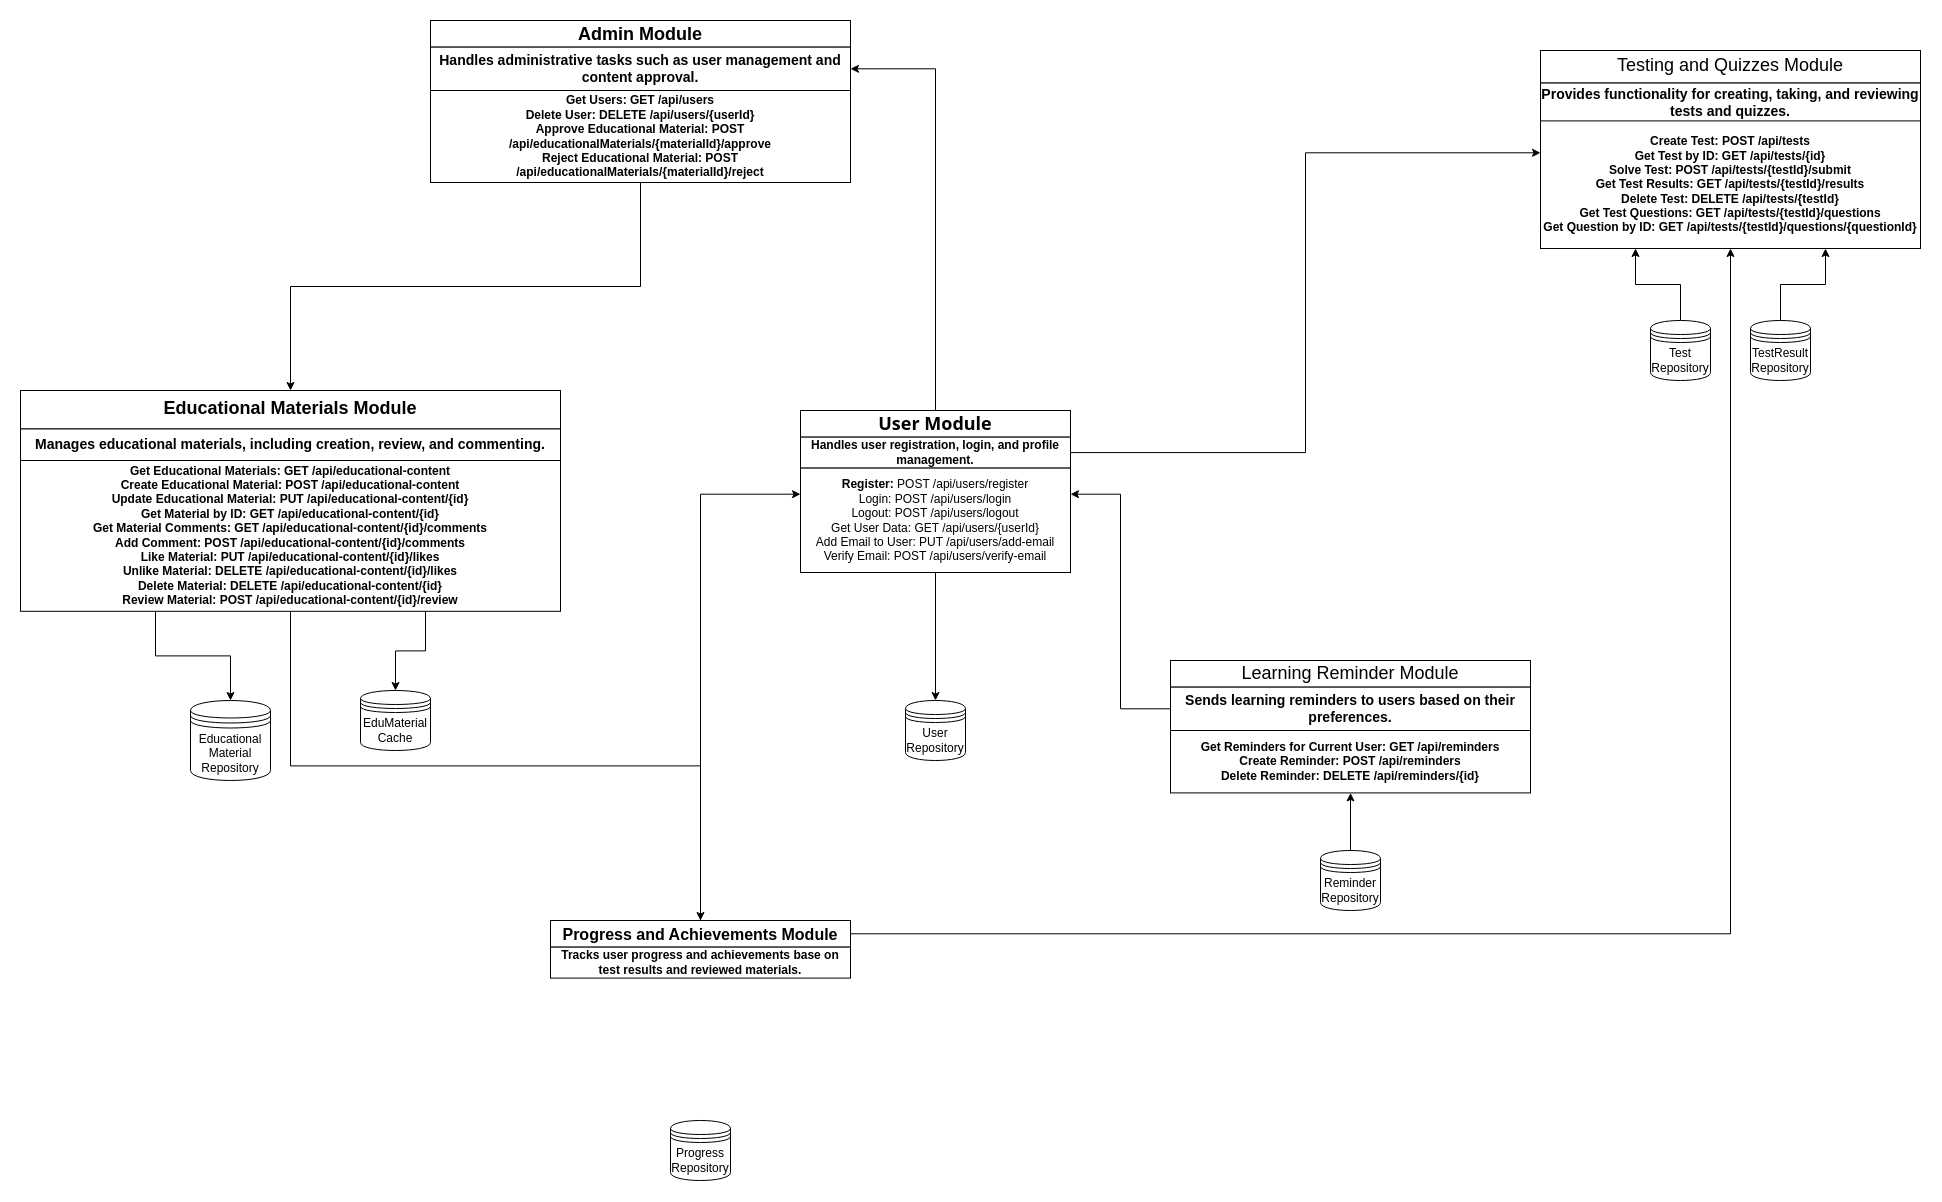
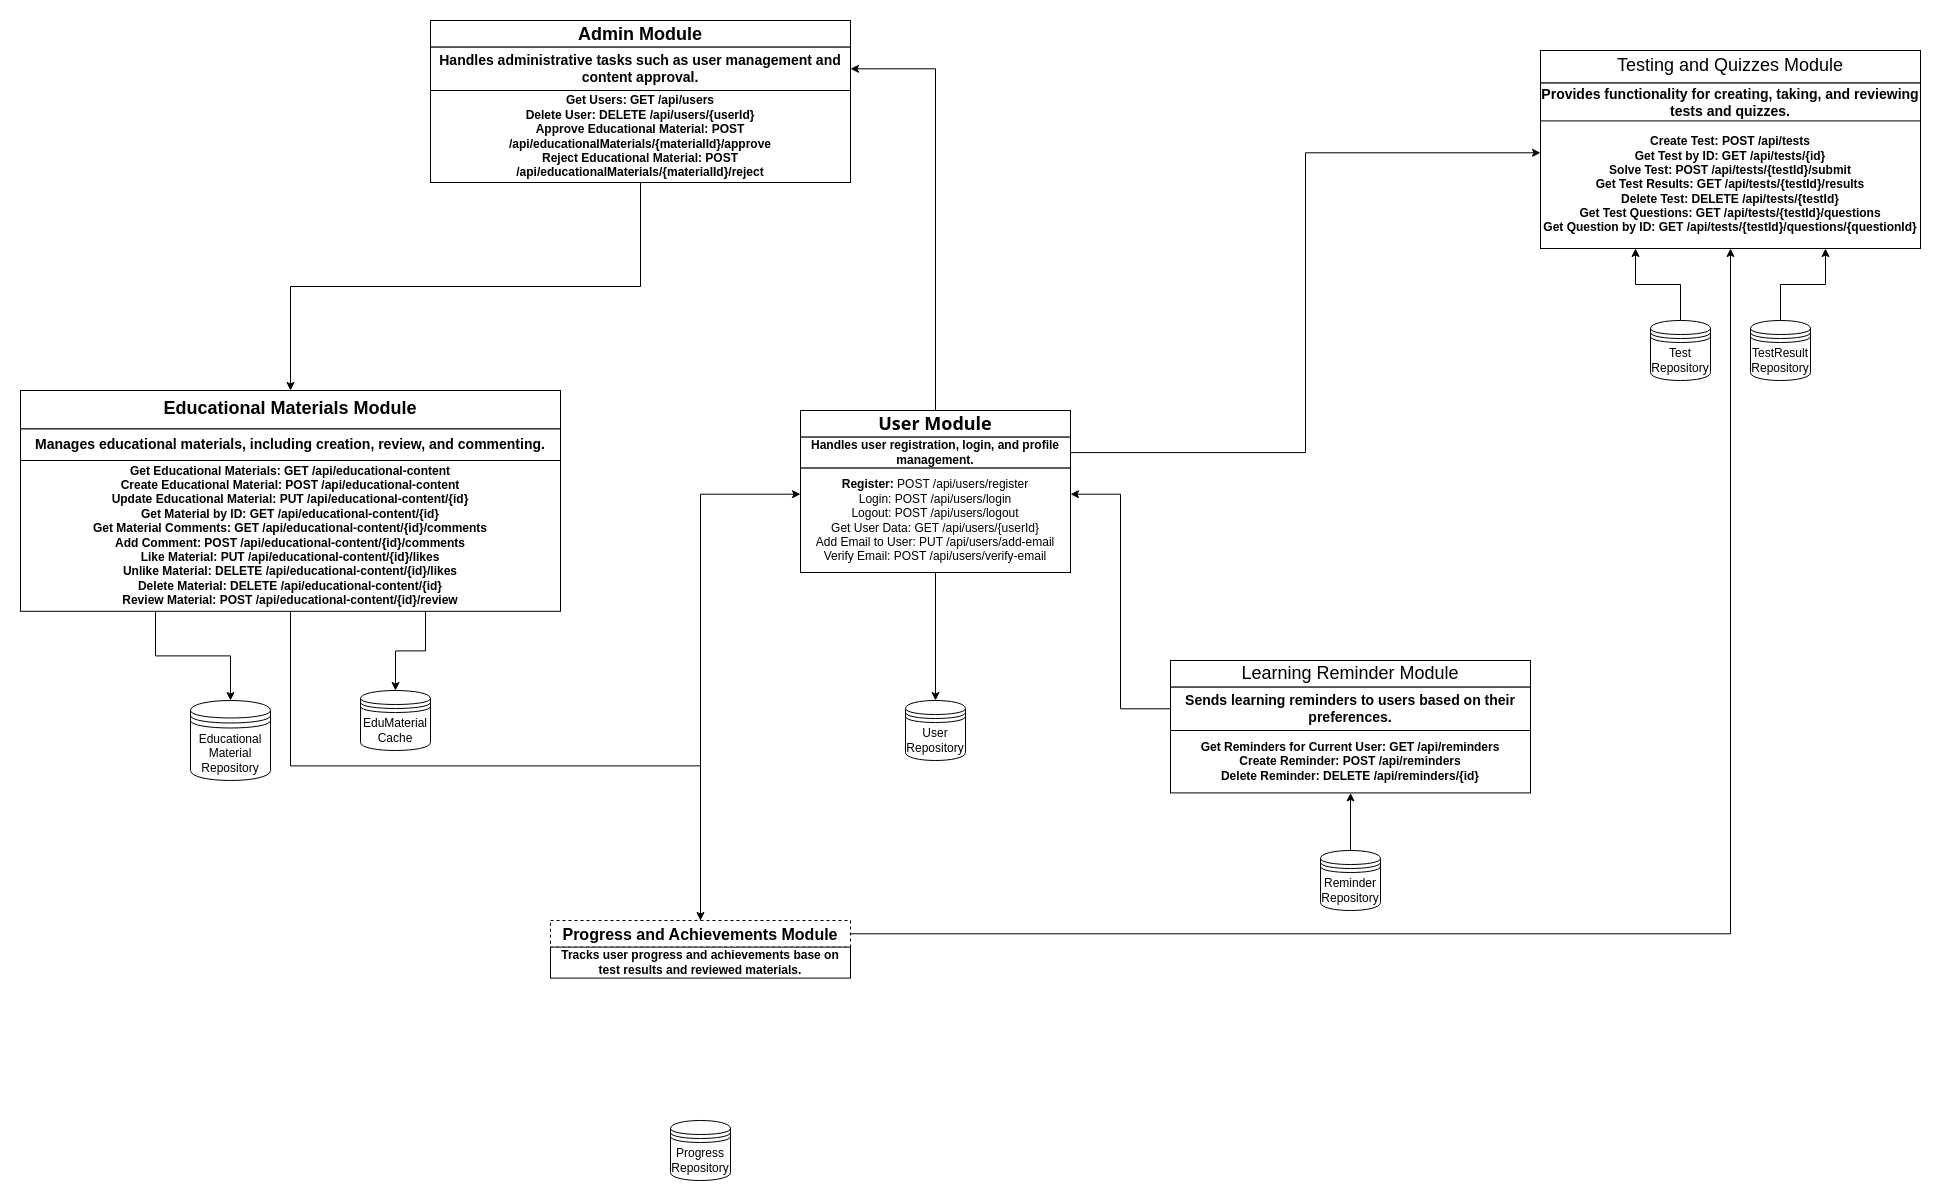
node "Progress and Achievements Module": style solid -> dashed
